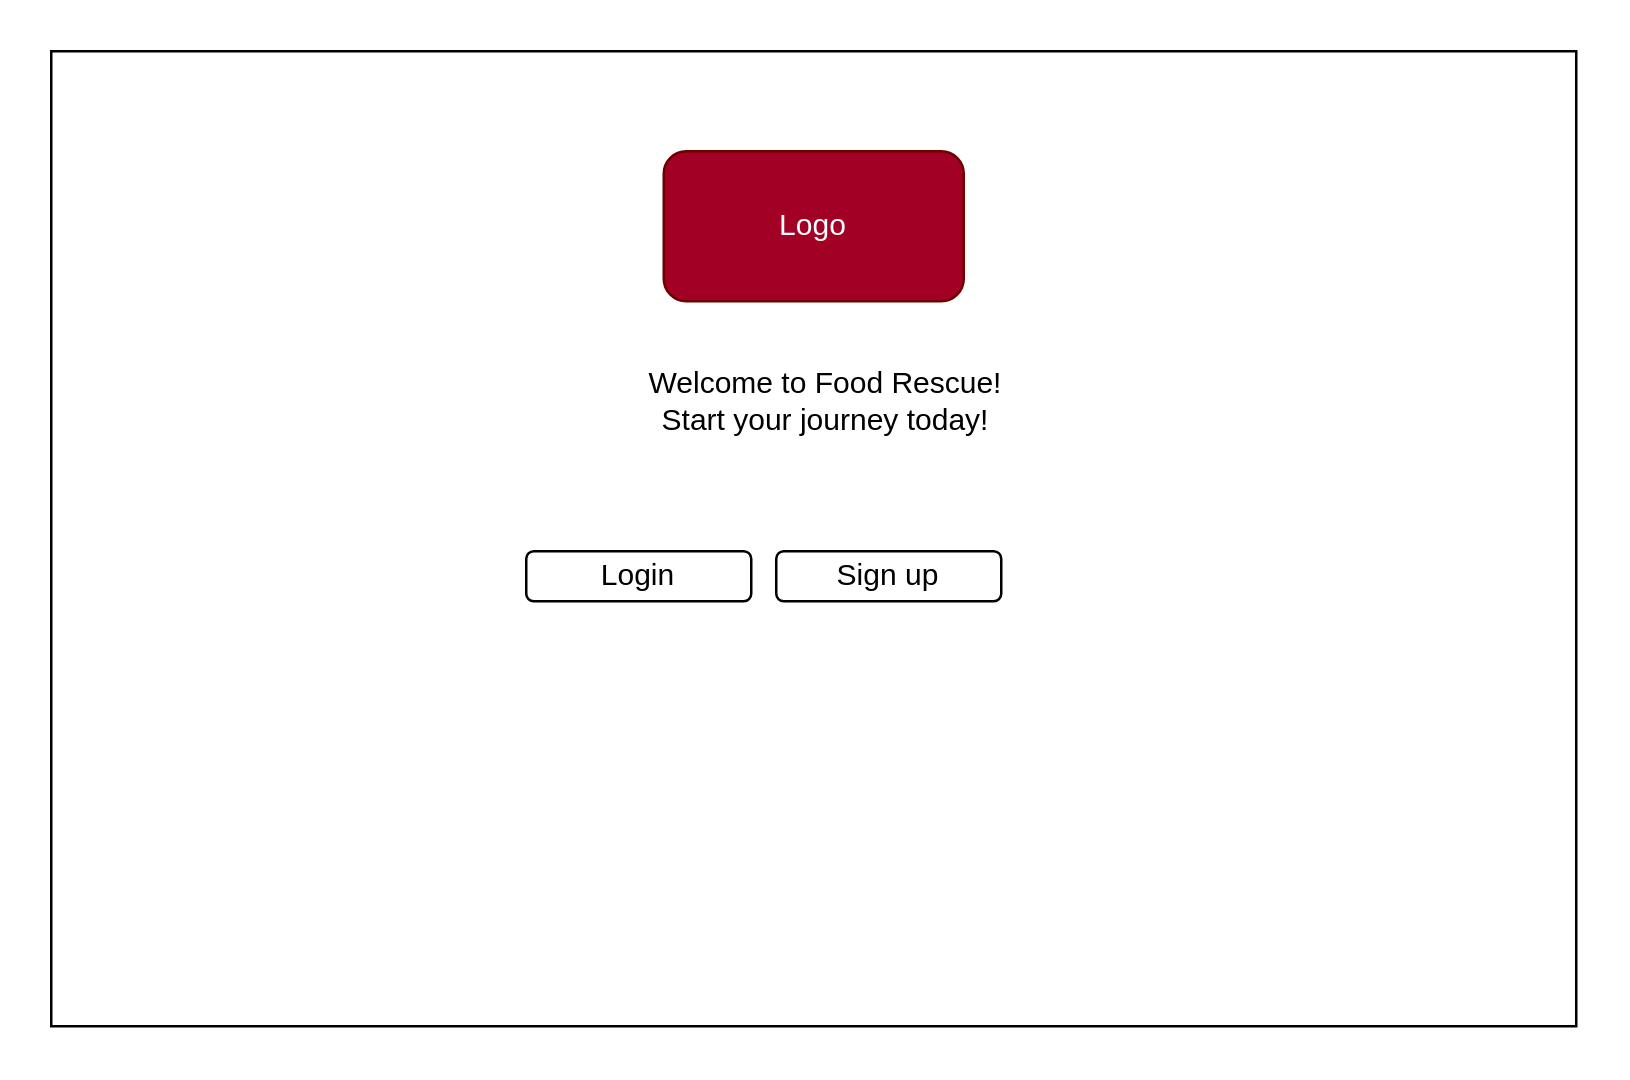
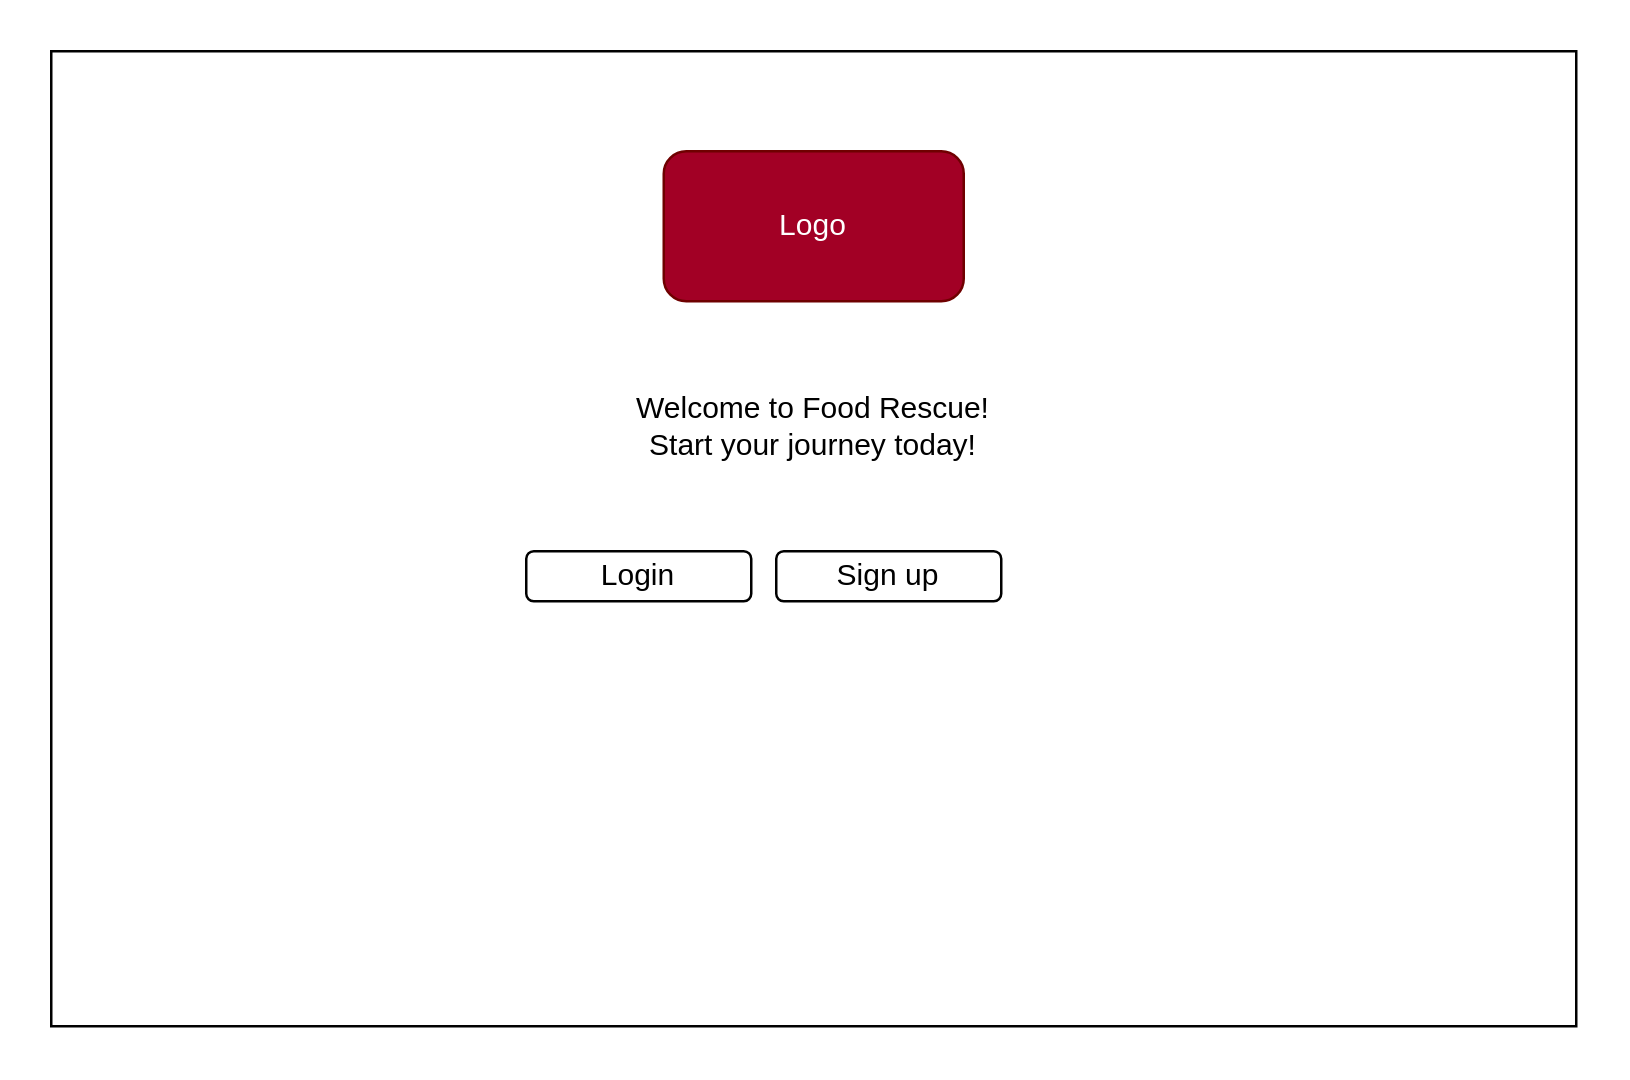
node "Welcome to Food Rescue! Start your journey today!": moved (826, 401) -> (814, 426)
